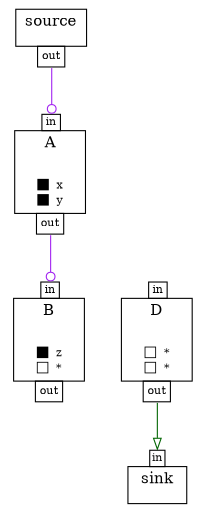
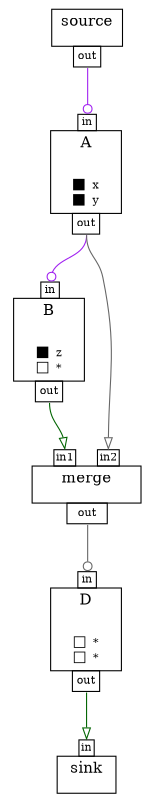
node "in1": added
